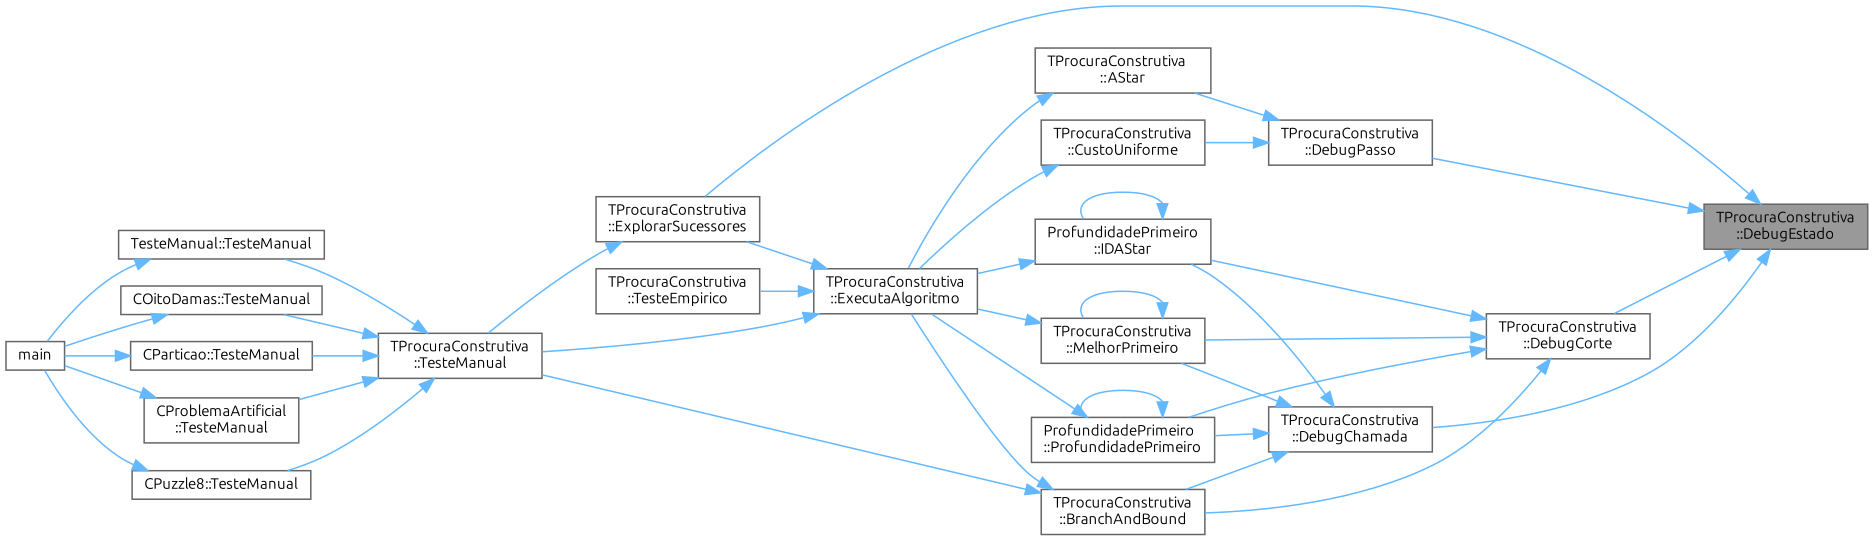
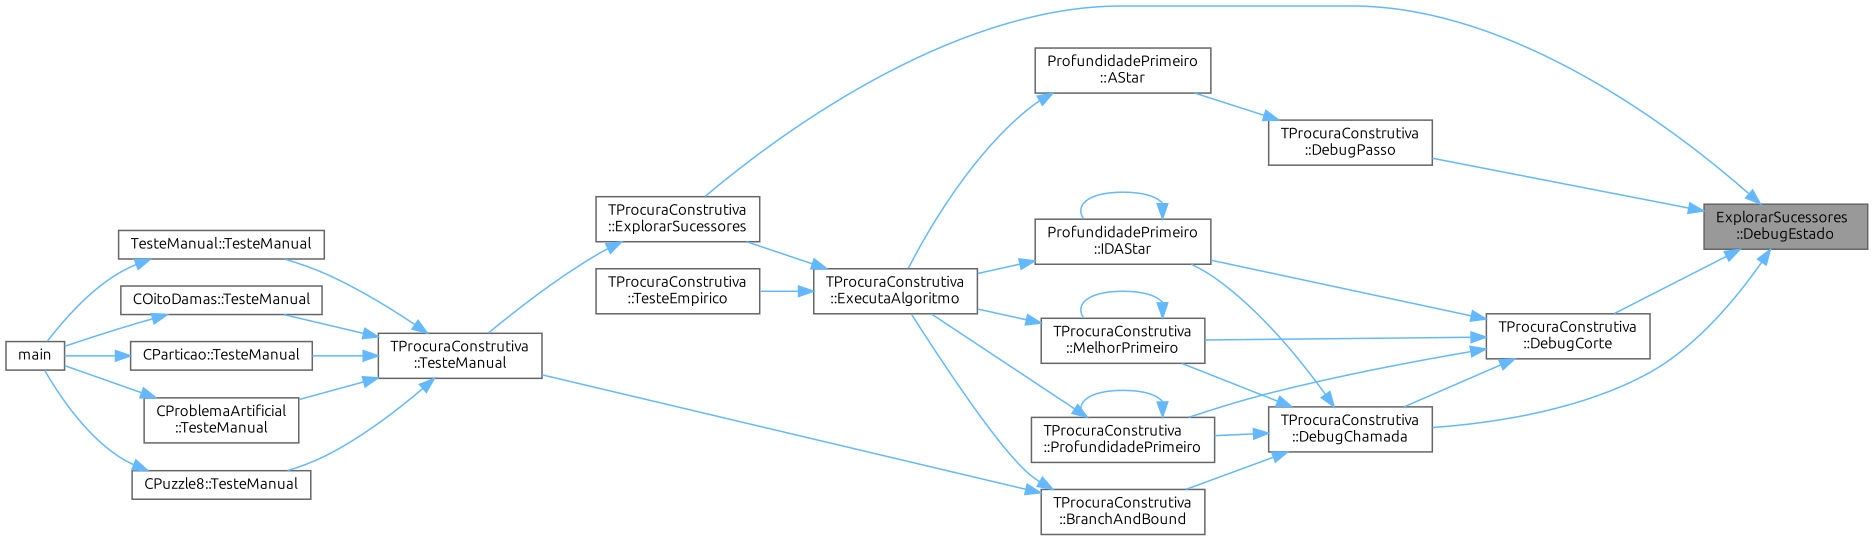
node "TProcuraConstrutiva ::AStar": label "TProcuraConstrutiva ::AStar" -> "ProfundidadePrimeiro ::AStar"
node "TProcuraConstrutiva ::CustoUniforme": removed
node "TProcuraConstrutiva ::DebugEstado": label "TProcuraConstrutiva ::DebugEstado" -> "ExplorarSucessores ::DebugEstado"
edge "TProcuraConstrutiva ::TesteManual" -> "TProcuraConstrutiva ::ExecutaAlgoritmo": removed
node "ProfundidadePrimeiro ::ProfundidadePrimeiro": label "ProfundidadePrimeiro ::ProfundidadePrimeiro" -> "TProcuraConstrutiva ::ProfundidadePrimeiro"
edge "TProcuraConstrutiva ::BranchAndBound" -> "TProcuraConstrutiva ::DebugCorte": now "TProcuraConstrutiva ::DebugChamada" -> "TProcuraConstrutiva ::DebugCorte"
